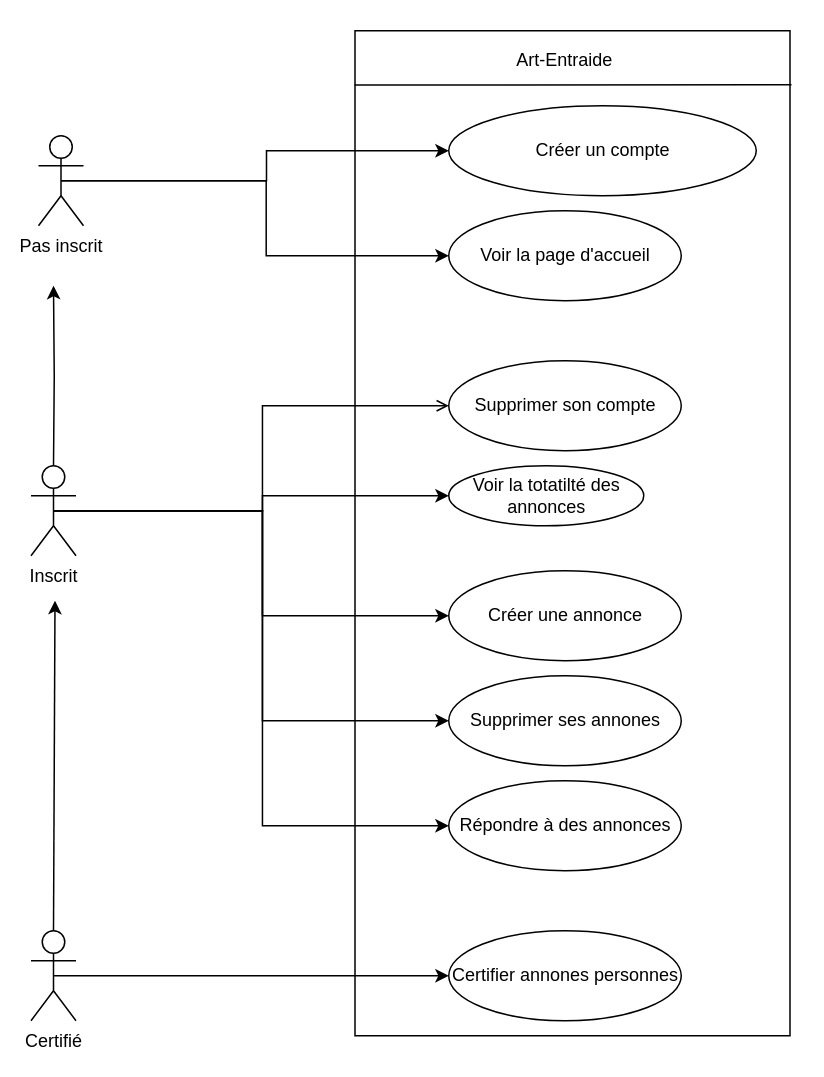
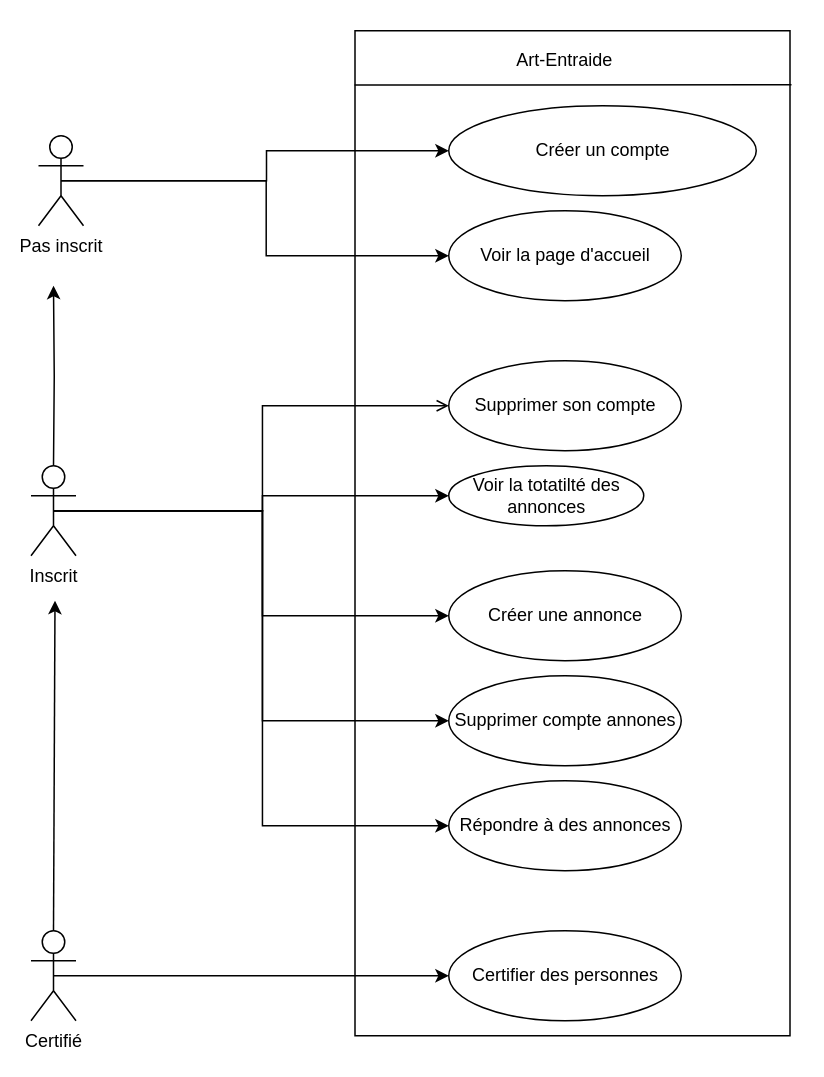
node "Supprimer ses annones": label "Supprimer ses annones" -> "Supprimer compte annones"
node "Certifier annones personnes": label "Certifier annones personnes" -> "Certifier des personnes"
